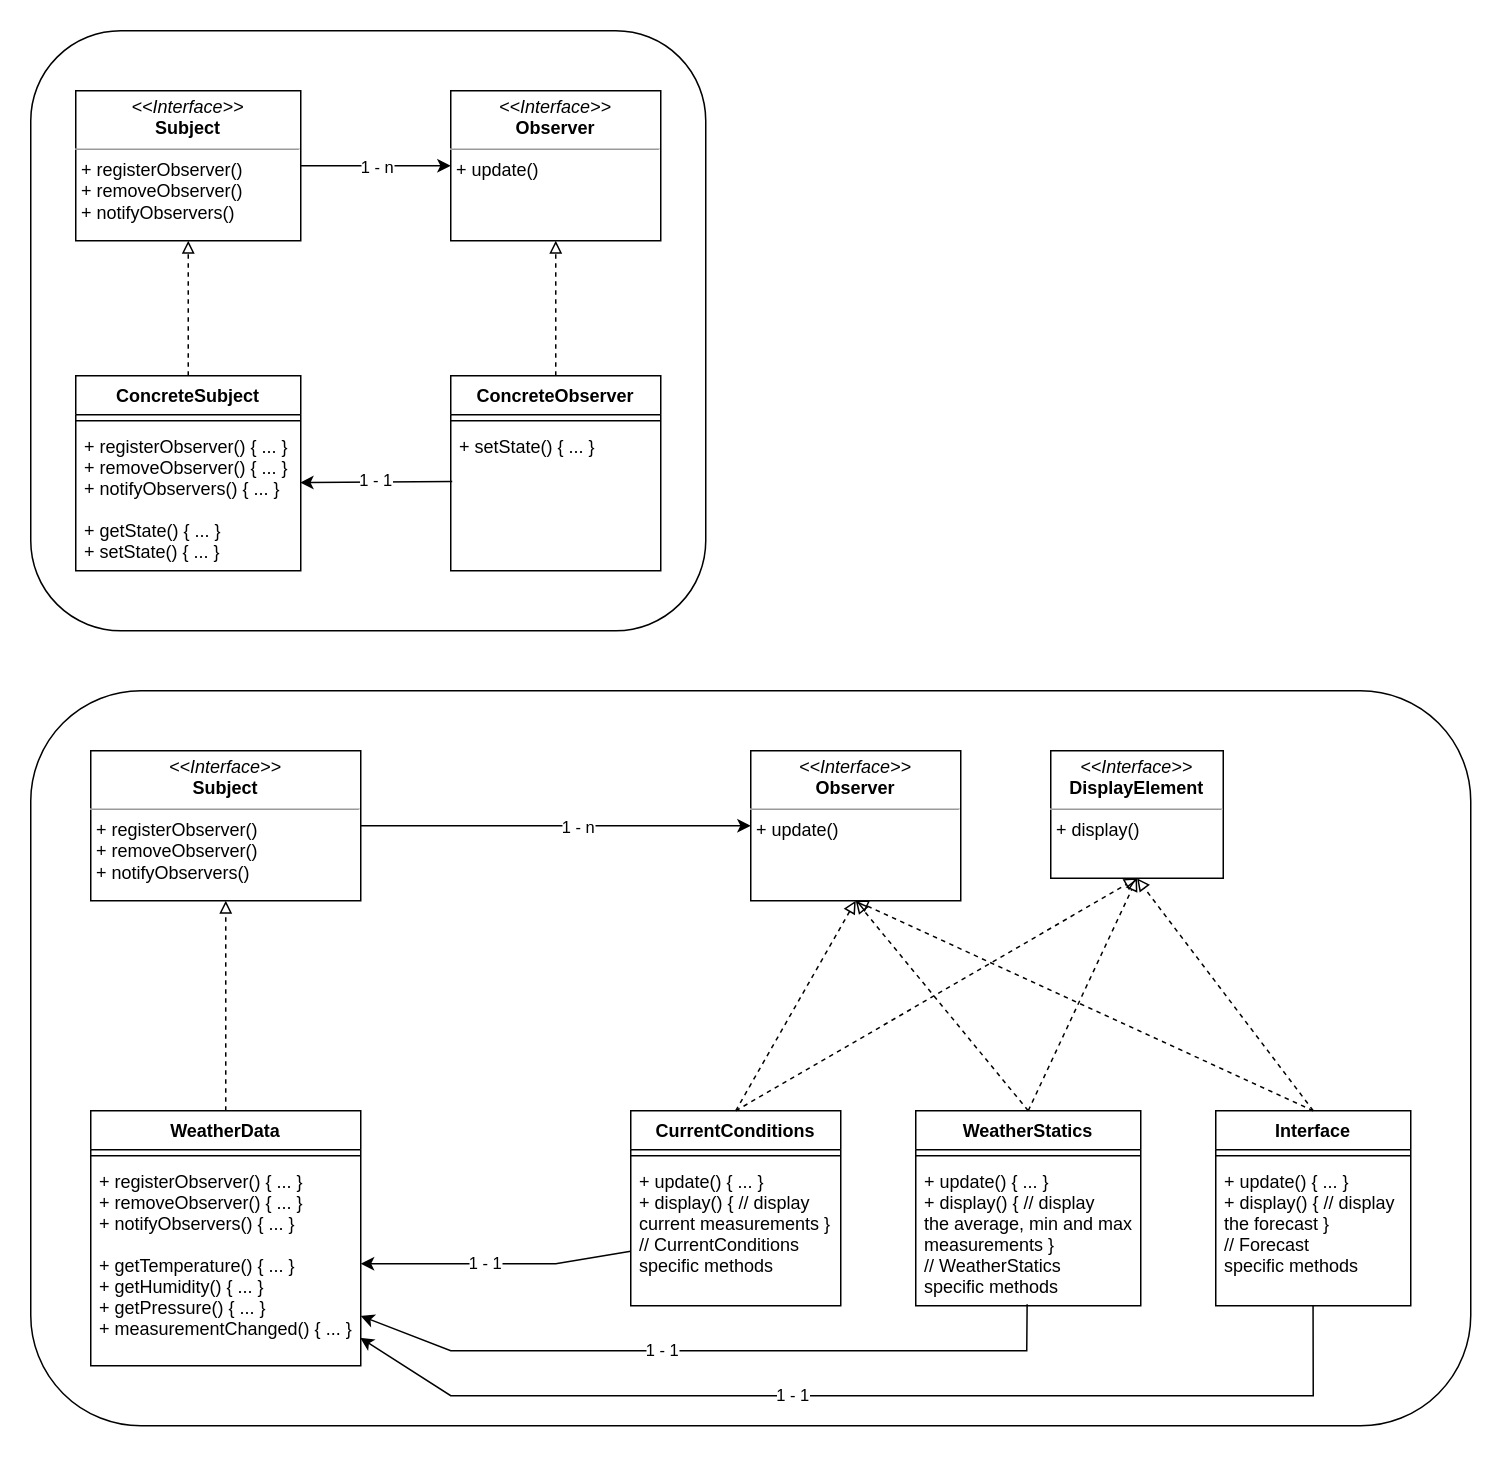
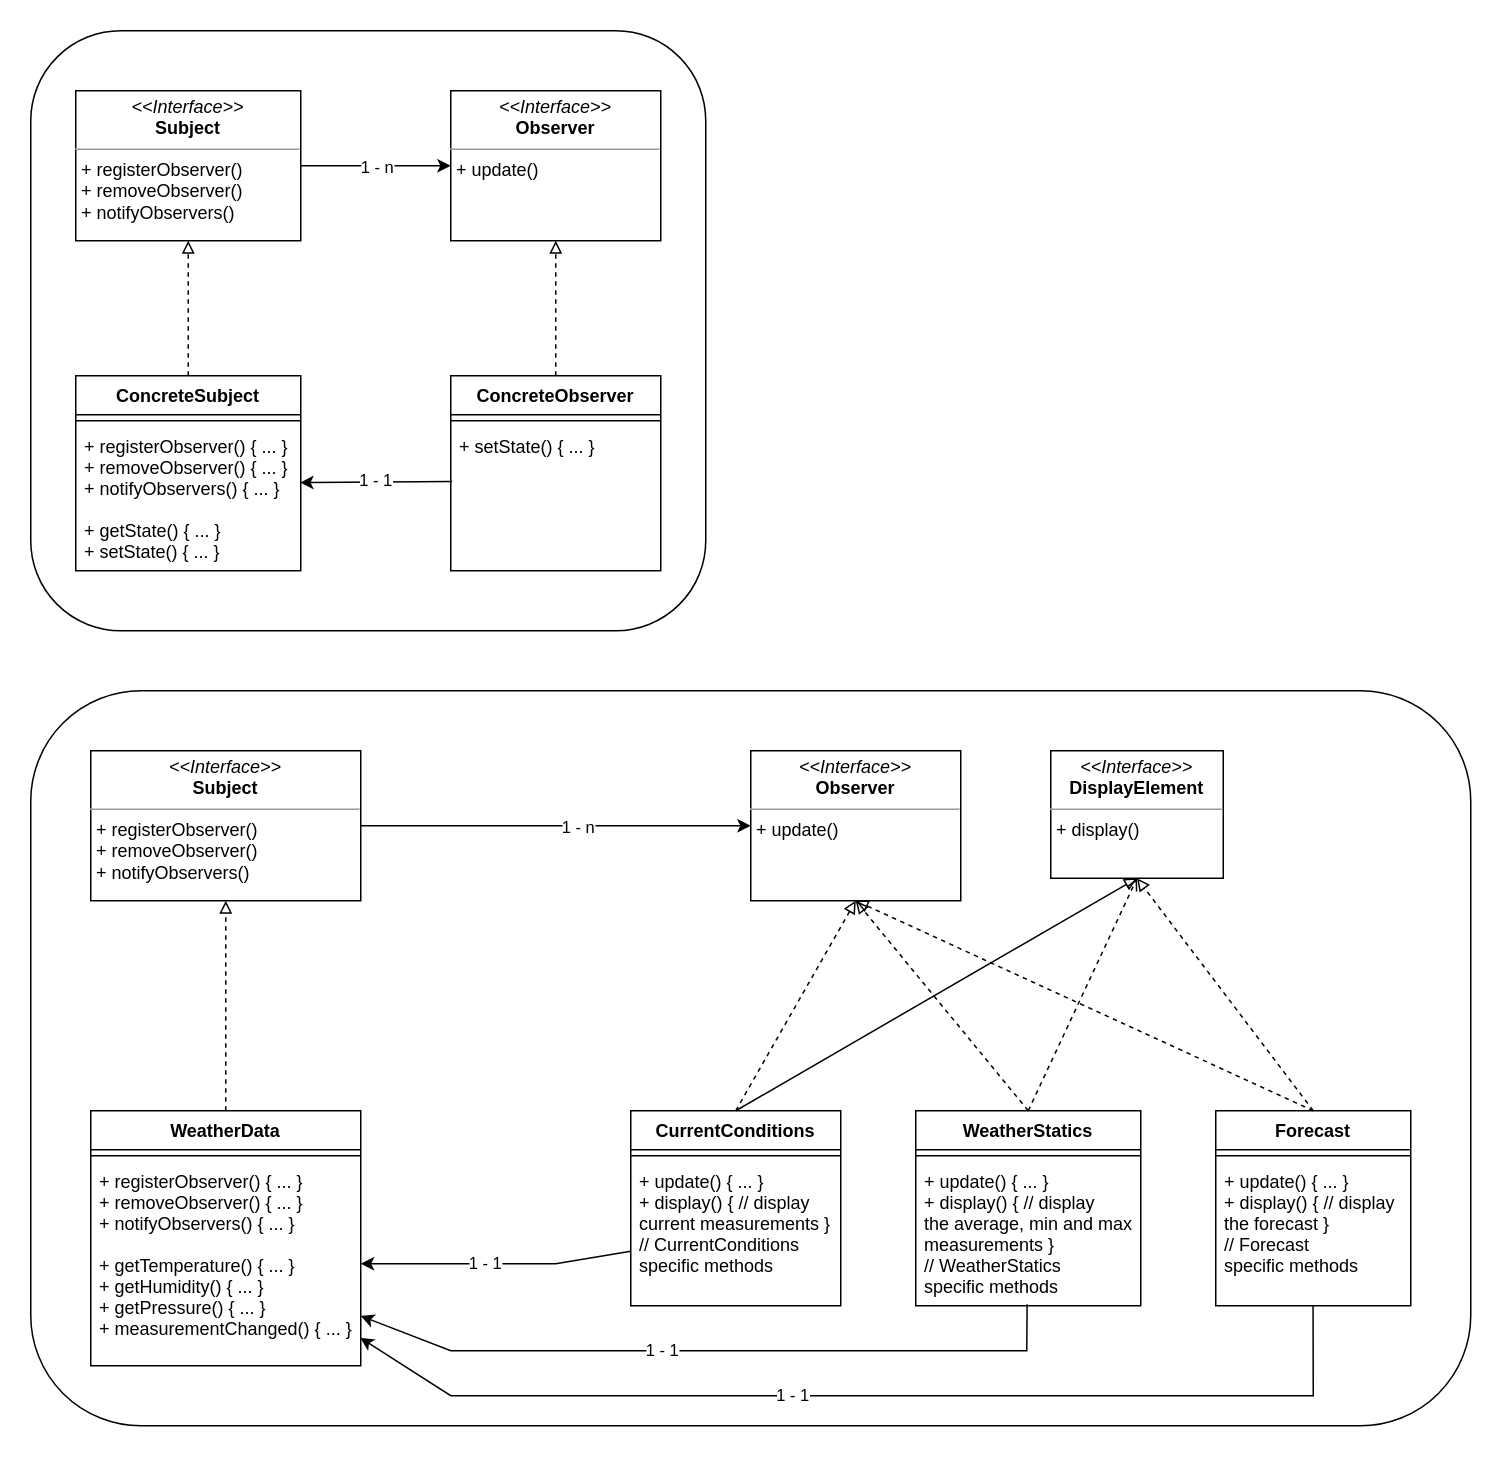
edge "WeatherStatics" -> "<<Interface>> DisplayElement + display()": arrowhead block -> open
edge "CurrentConditions" -> "<<Interface>> DisplayElement + display()": style dashed -> solid
node "Interface": label "Interface" -> "Forecast"
